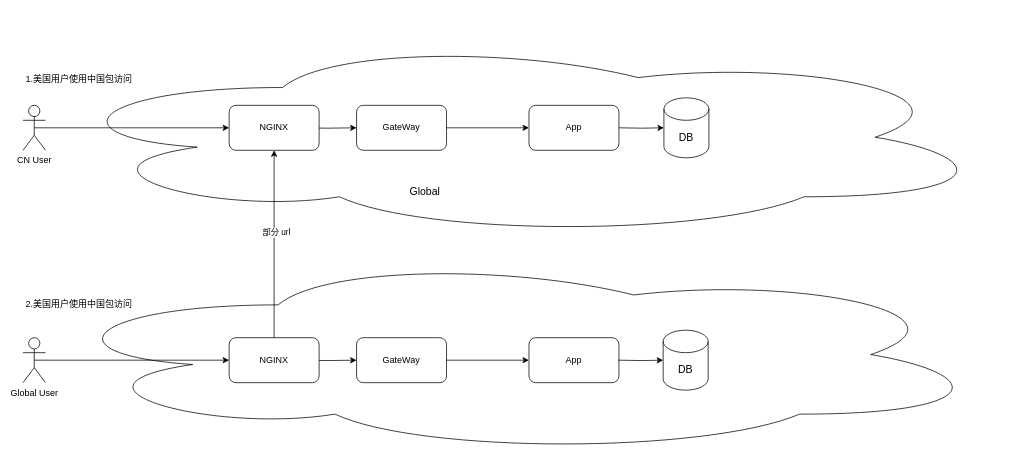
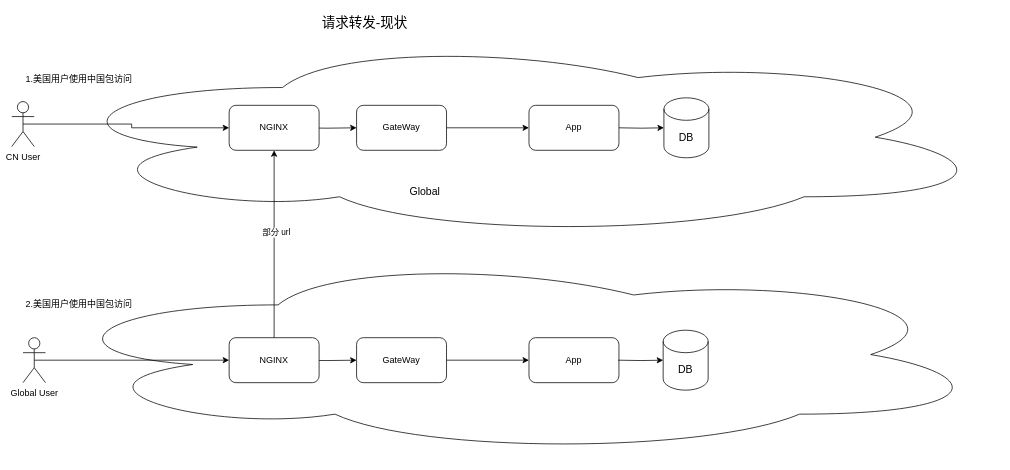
node "请求转发-现状": added
node "CN User": moved (34, 128) -> (23, 124)
